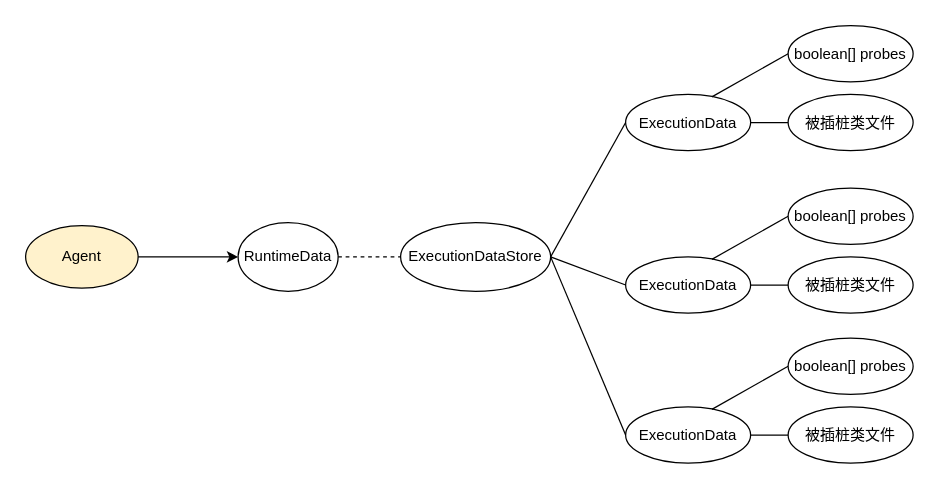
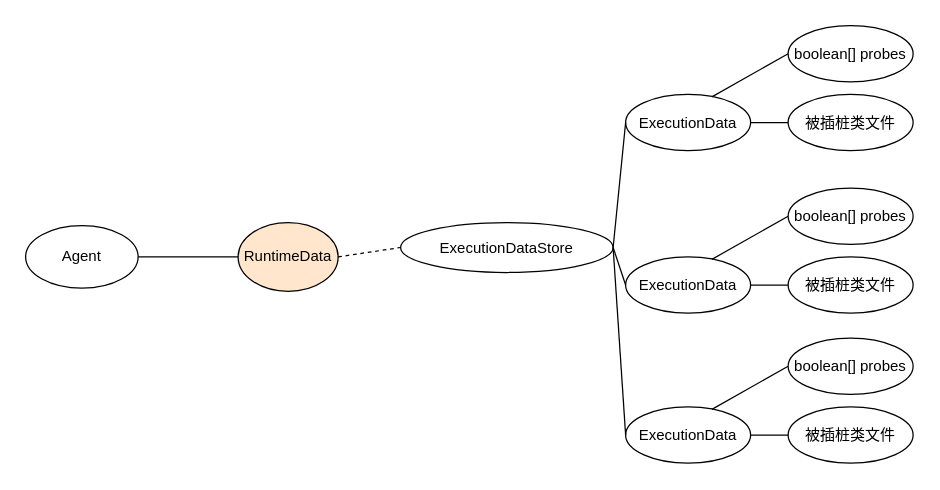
node "Agent": fillcolor #fff2cc -> #ffffff
edge "Agent" -> "RuntimeData": arrowhead classic -> none
node "RuntimeData": fillcolor #ffffff -> #ffe6cc
node "ExecutionDataStore": size 150x69 -> 213x50
